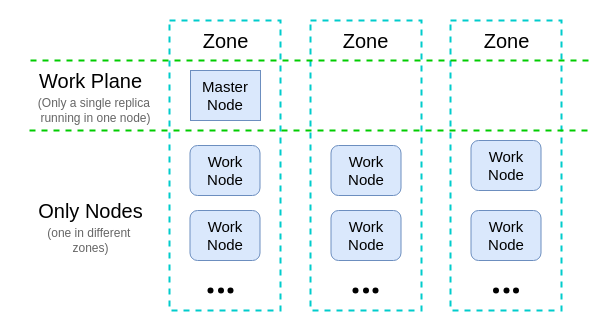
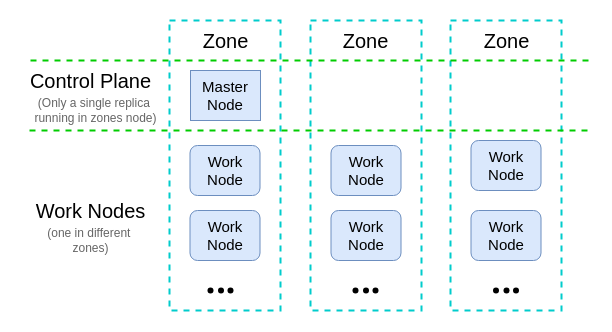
node "Work Plane": label "Work Plane" -> "Control Plane"
node "(Only a single replica running in one node)": label "(Only a single replica running in one node)" -> "(Only a single replica running in zones node)"
node "Only Nodes": label "Only Nodes" -> "Work Nodes"
